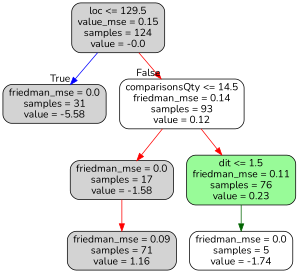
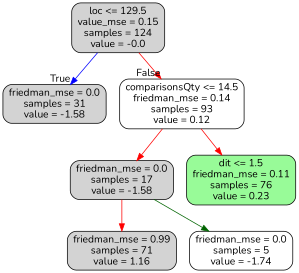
node "friedman_mse = 0.0 samples = 31 value = -5.58": label "friedman_mse = 0.0 samples = 31 value = -5.58" -> "friedman_mse = 0.0 samples = 31 value = -1.58"
edge "dit <= 1.5 friedman_mse = 0.11 samples = 76 value = 0.23" -> "friedman_mse = 0.0 samples = 5 value = -1.74": now "friedman_mse = 0.0 samples = 17 value = -1.58" -> "friedman_mse = 0.0 samples = 5 value = -1.74"
node "friedman_mse = 0.09 samples = 71 value = 1.16": label "friedman_mse = 0.09 samples = 71 value = 1.16" -> "friedman_mse = 0.99 samples = 71 value = 1.16"
